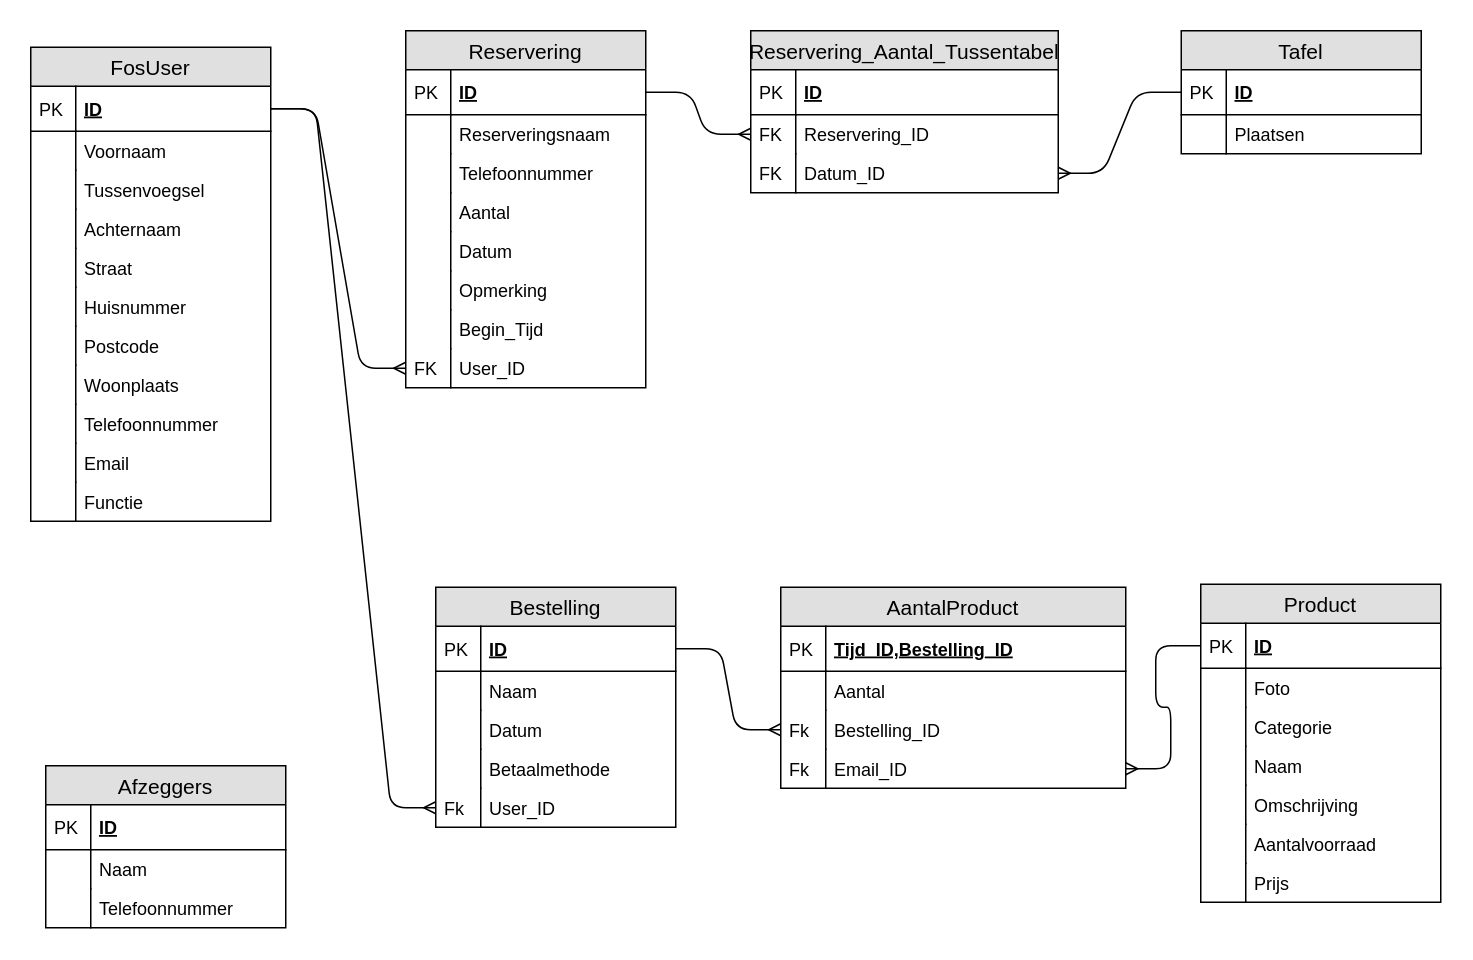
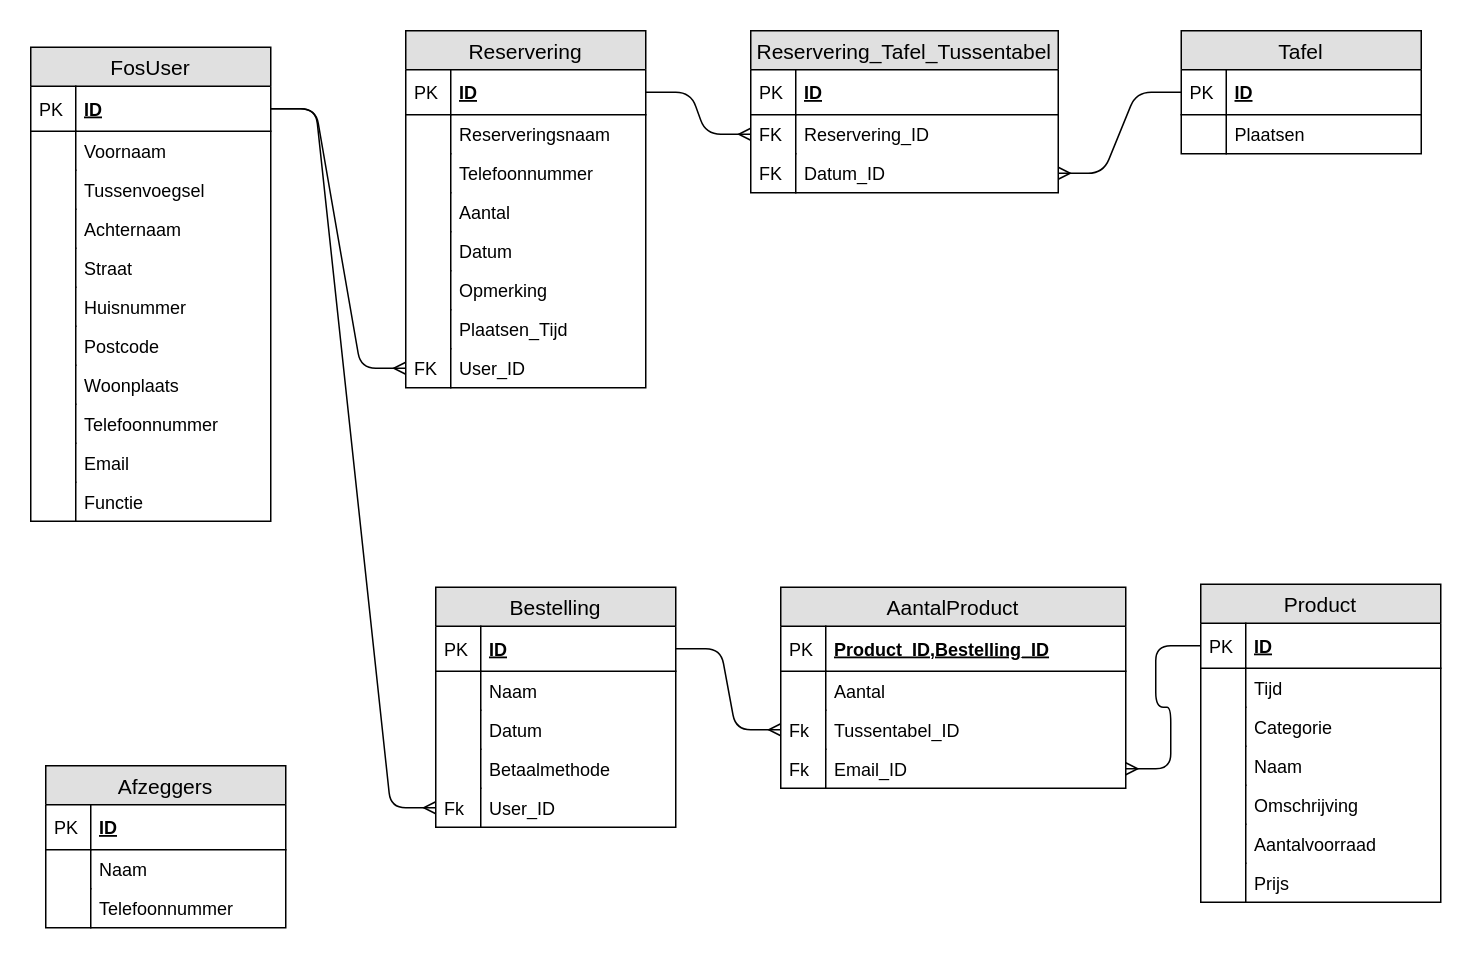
node "Reservering_Aantal_Tussentabel": label "Reservering_Aantal_Tussentabel" -> "Reservering_Tafel_Tussentabel"
node "Begin_Tijd": label "Begin_Tijd" -> "Plaatsen_Tijd"
node "Tijd_ID,Bestelling_ID": label "Tijd_ID,Bestelling_ID" -> "Product_ID,Bestelling_ID"
node "Foto": label "Foto" -> "Tijd"
node "Bestelling_ID": label "Bestelling_ID" -> "Tussentabel_ID"
